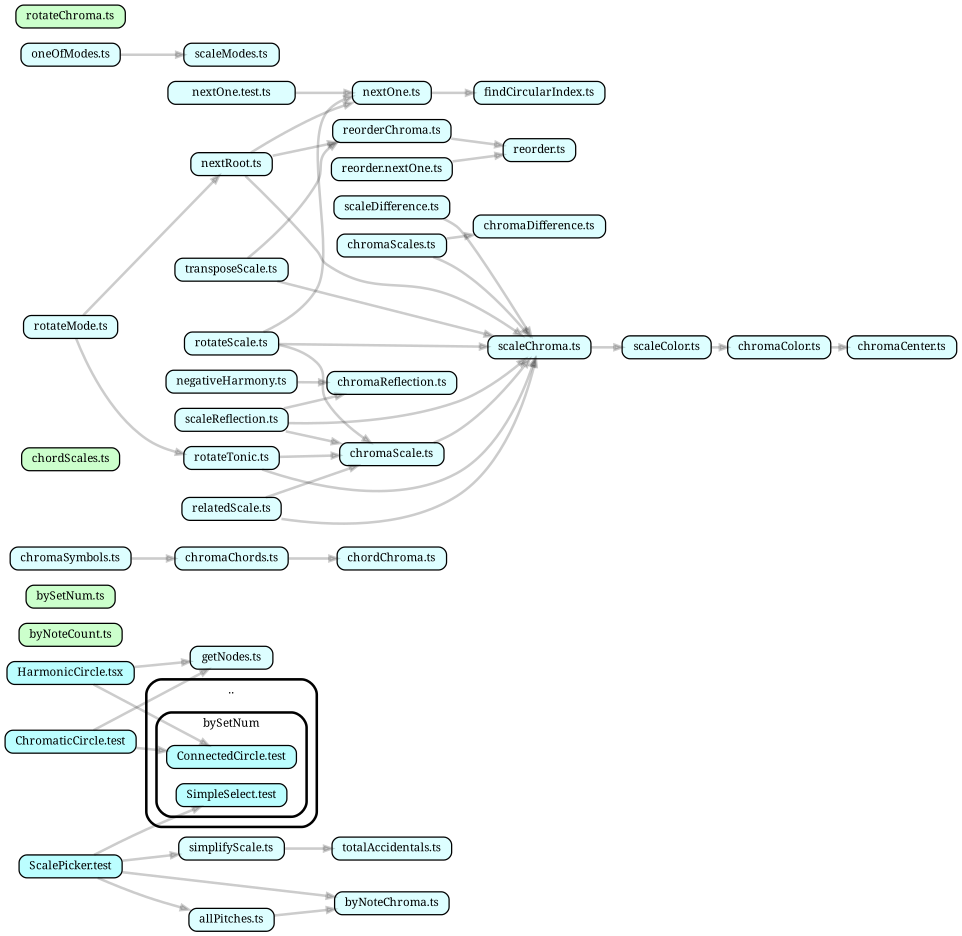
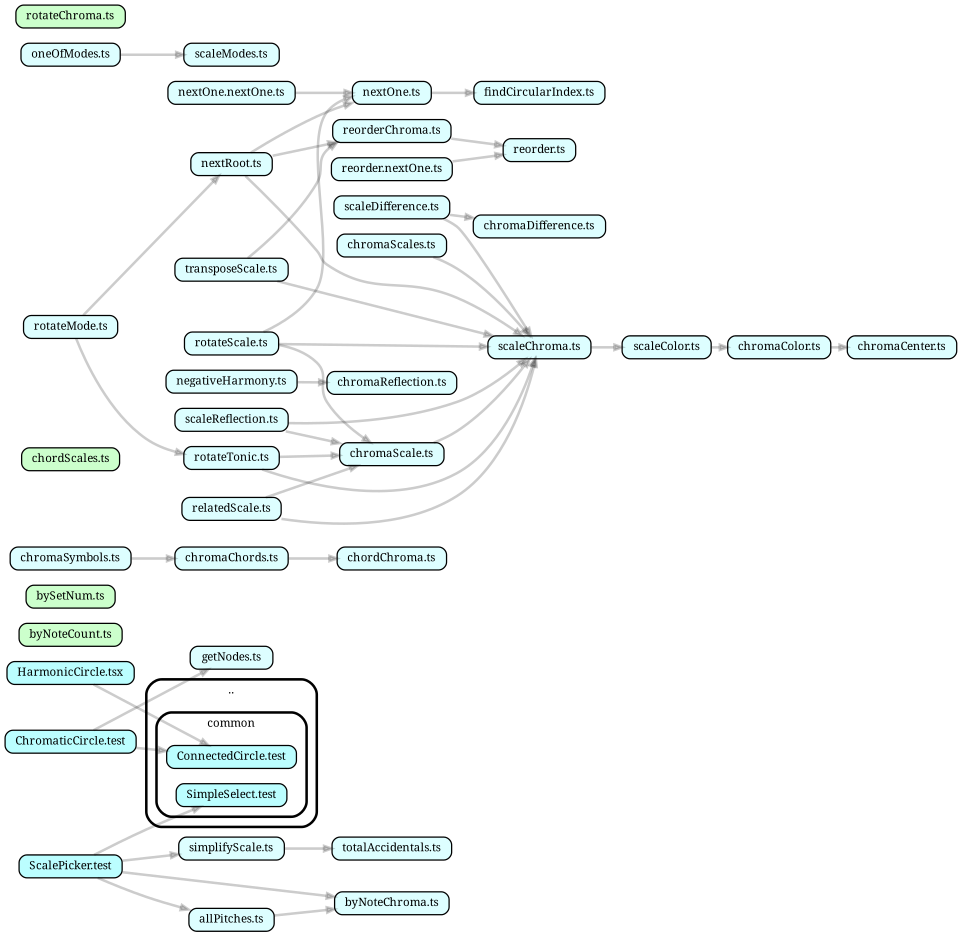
node "nextOne.test.ts": label "nextOne.test.ts" -> "nextOne.nextOne.ts"
edge "chromaScales.ts" -> "chromaDifference.ts": now "scaleDifference.ts" -> "chromaDifference.ts"
edge "scaleReflection.ts" -> "chromaReflection.ts": removed
edge "HarmonicCircle.tsx" -> "getNodes.ts": removed
cluster "bySetNum": label "bySetNum" -> "common"
